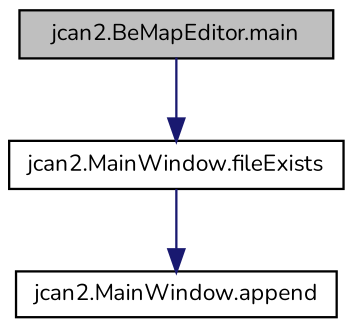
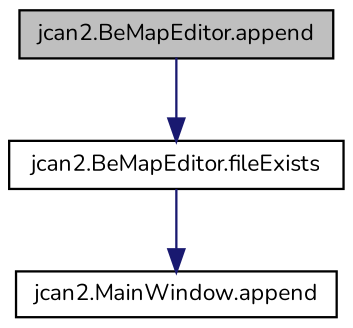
node "jcan2.BeMapEditor.main": label "jcan2.BeMapEditor.main" -> "jcan2.BeMapEditor.append"
node "jcan2.MainWindow.fileExists": label "jcan2.MainWindow.fileExists" -> "jcan2.BeMapEditor.fileExists"
